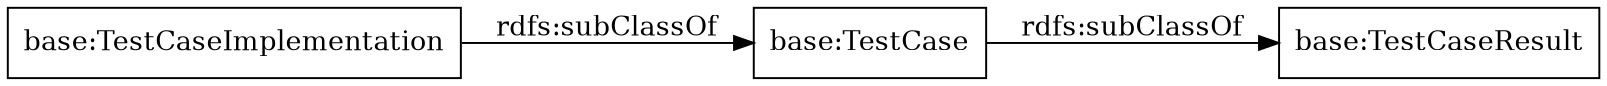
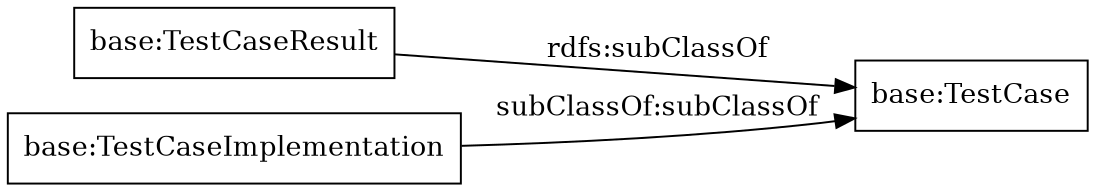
edge "base:TestCaseImplementation" -> "base:TestCase": label "rdfs:subClassOf" -> "subClassOf:subClassOf"
edge "base:TestCase" -> "base:TestCaseResult": reversed
